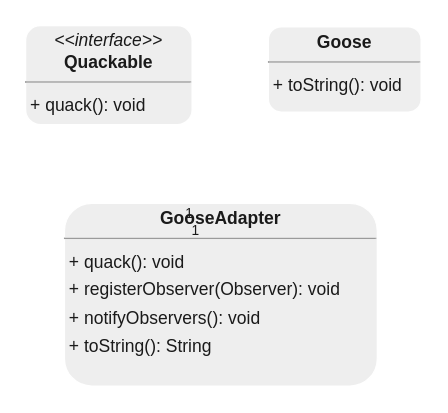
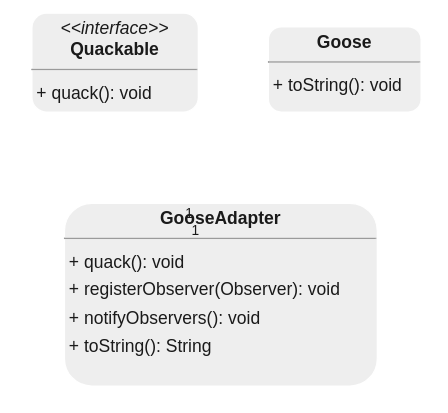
node "<<interface>> Quackable + quack(): void": moved (109, 75) -> (115, 63)
